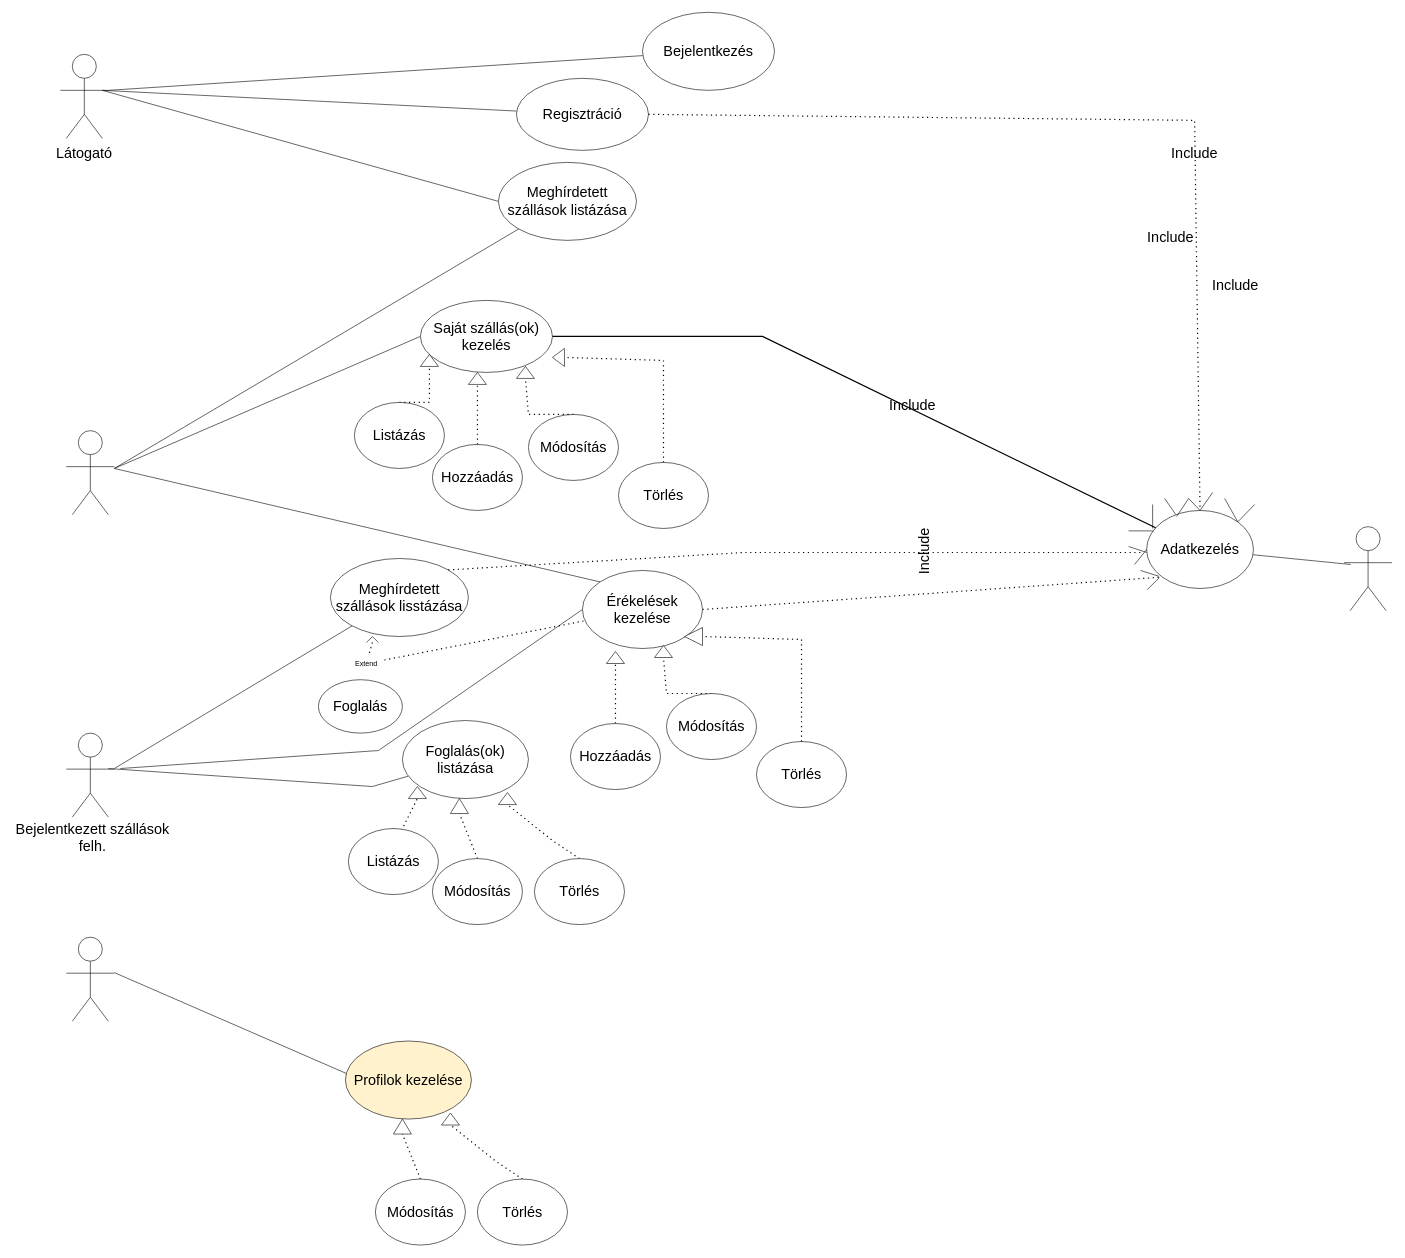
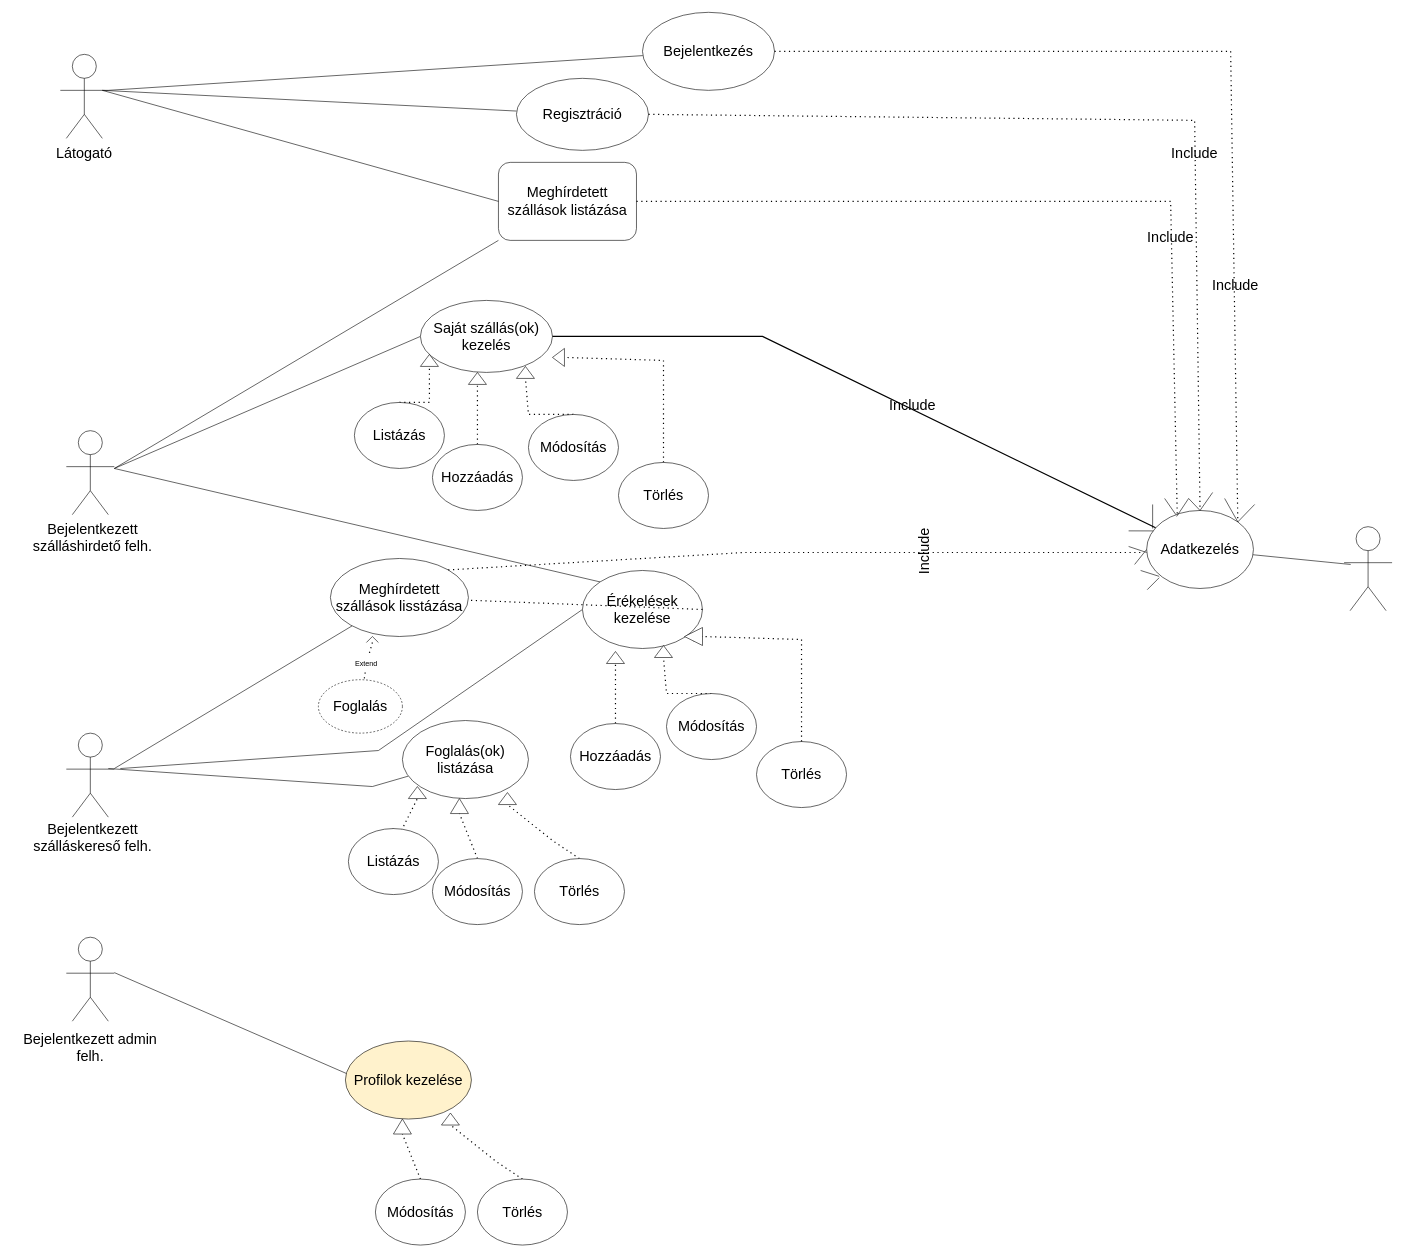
edge "Bejelentkezés" -- "Adatkezelés": added
node "Meghírdetett szállások listázása": shape ellipse -> rounded rectangle
edge "Meghírdetett szállások listázása" -- "Adatkezelés": added
node "Bejelentkezett szálláshirdető felh.": added
edge "Adatkezelés" -- "Érékelések kezelése": now "Meghírdetett szállások lisstázása" -- "Érékelések kezelése"
edge "Érékelések kezelése" -- "Extend": now "Foglalás" -- "Extend"
node "Foglalás": style solid -> dashed
node "Bejelentkezett szállások felh.": label "Bejelentkezett szállások felh." -> "Bejelentkezett szálláskereső felh."
node "Bejelentkezett admin felh.": added
